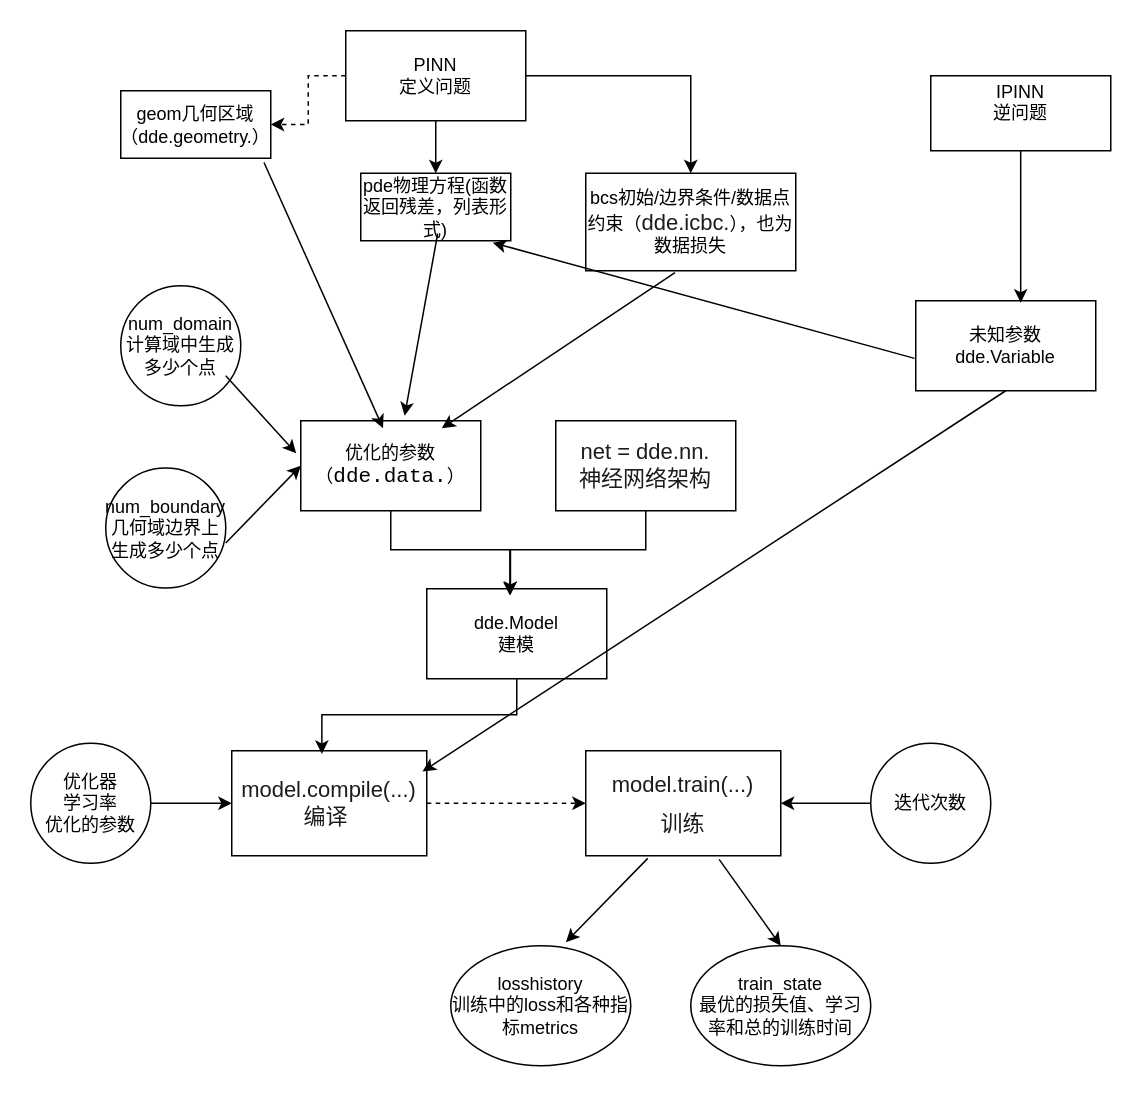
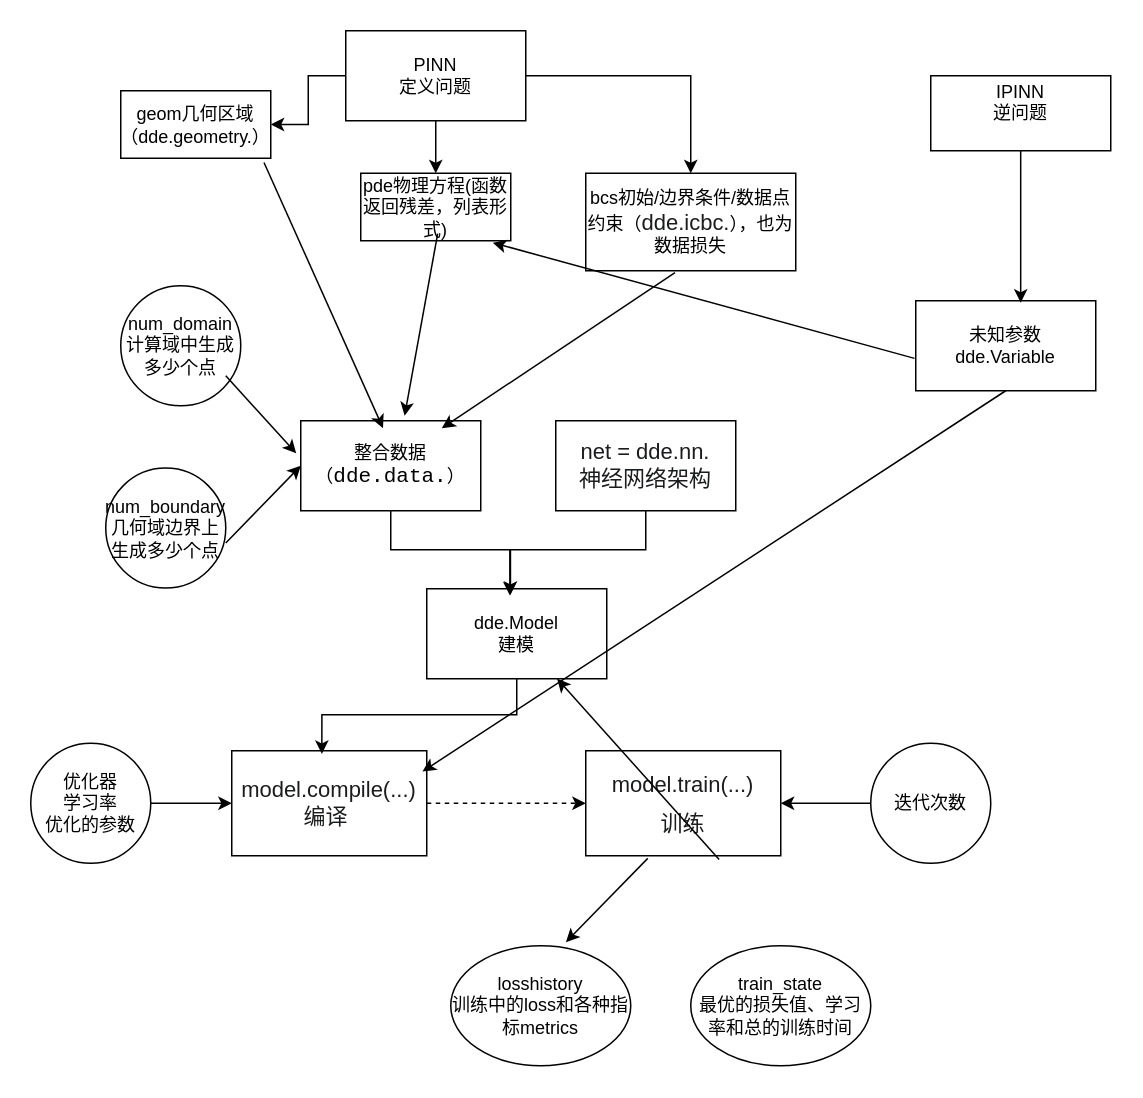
edge "PINN 定义问题" -> "geom几何区域（dde.geometry.）": style dashed -> solid
node "优化的参数（dde.data.）": label "优化的参数（dde.data.）" -> "整合数据（dde.data.）"
edge "model.train(...) 训练" -> "train_state 最优的损失值、学习率和总的训练时间": now "model.train(...) 训练" -> "dde.Model 建模"
